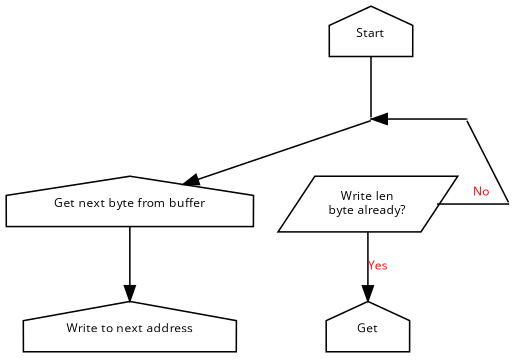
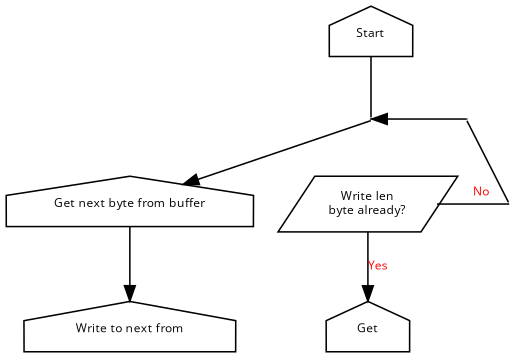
node "Write to next address": label "Write to next address" -> "Write to next from"
